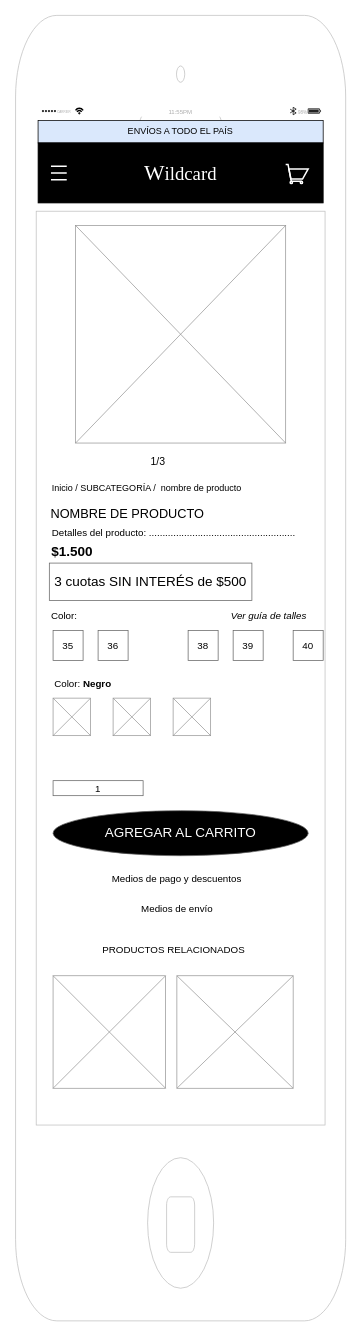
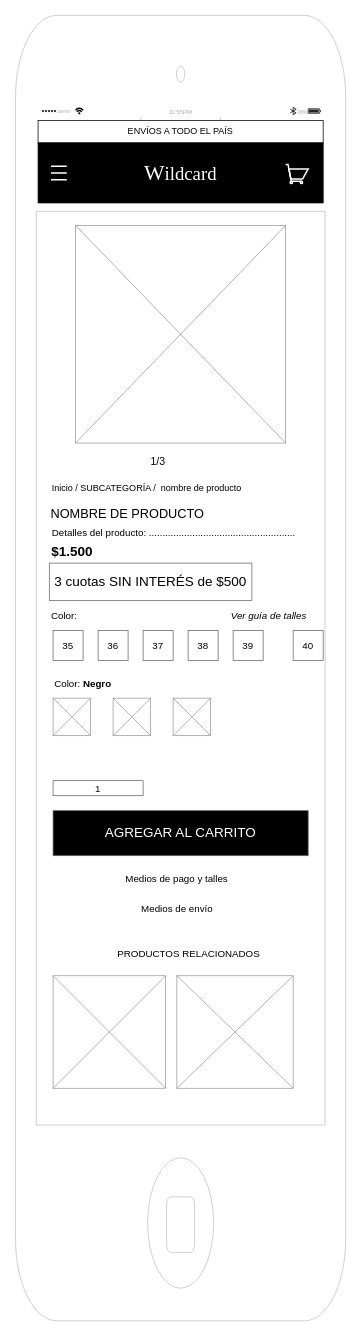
node "ENVÍOS A TODO EL PAÍS": fillcolor #dae8fc -> #ffffff
node "37": added
node "AGREGAR AL CARRITO": shape ellipse -> rectangle
node "Medios de pago y descuentos": label "Medios de pago y descuentos" -> "Medios de pago y talles"
node "PRODUCTOS RELACIONADOS": moved (174, 949) -> (189, 953)
